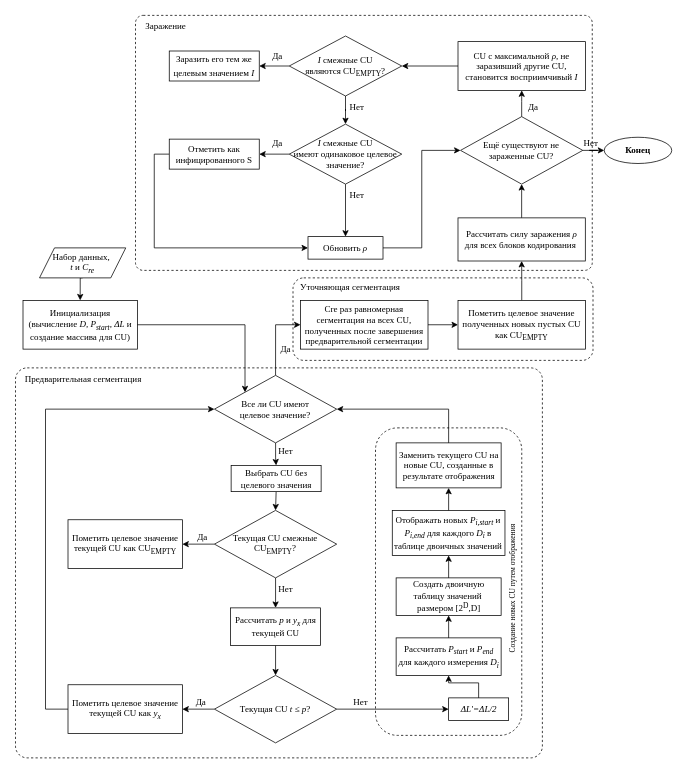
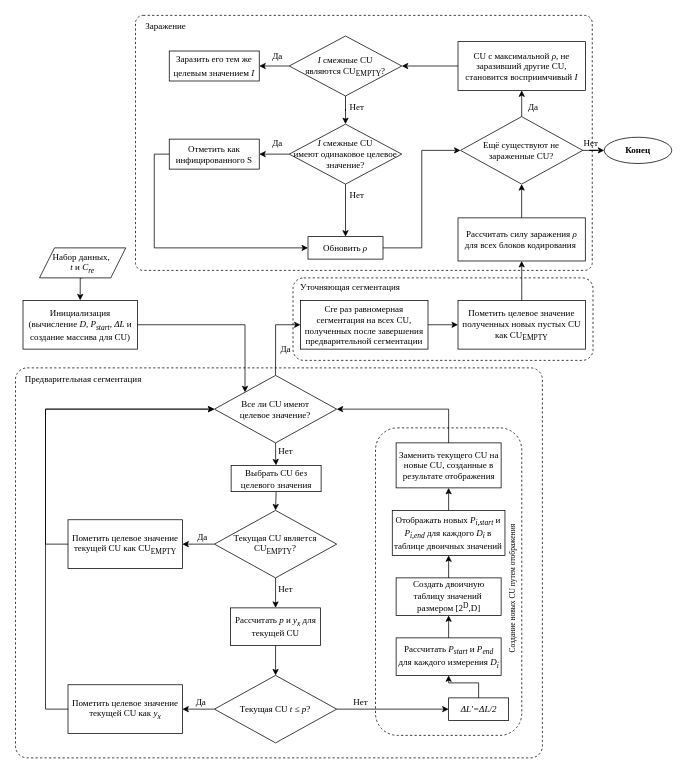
edge "Пометить целевое значение текущей CU как CUEMPTY" -> "Все ли CU имеют целевое значение?": added
node "Текущая CU смежные CUEMPTY?": label "Текущая CU смежные CUEMPTY?" -> "Текущая CU является CUEMPTY?"
